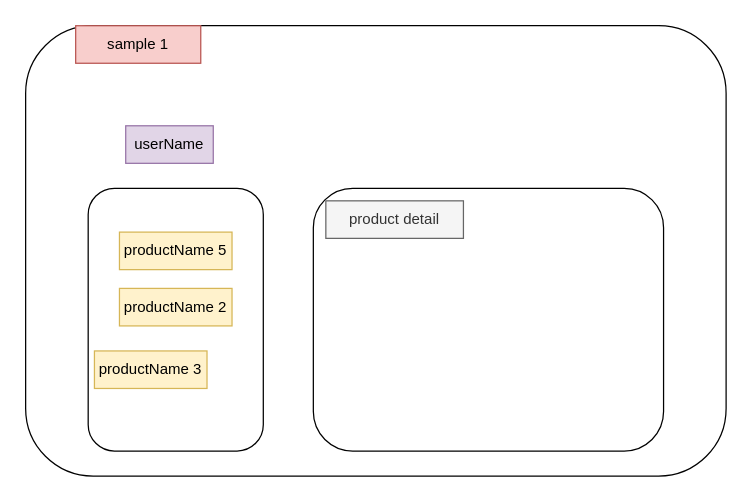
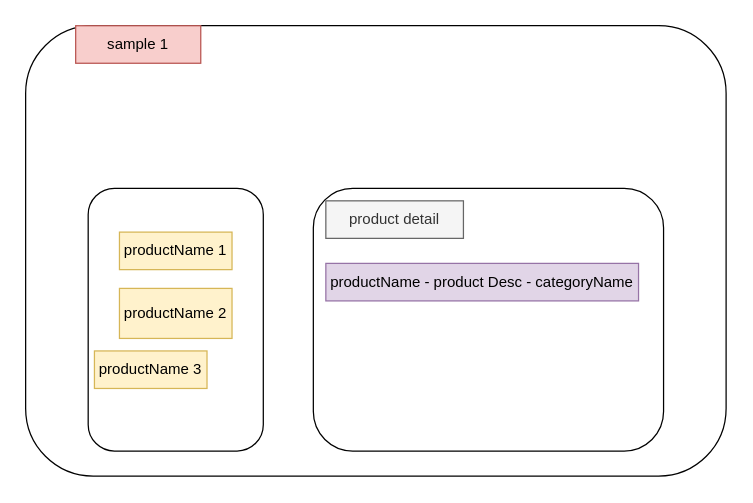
node "userName": removed
node "productName 5": label "productName 5" -> "productName 1"
node "productName - product Desc - categoryName": added
node "productName 2": size 113x38 -> 113x50
